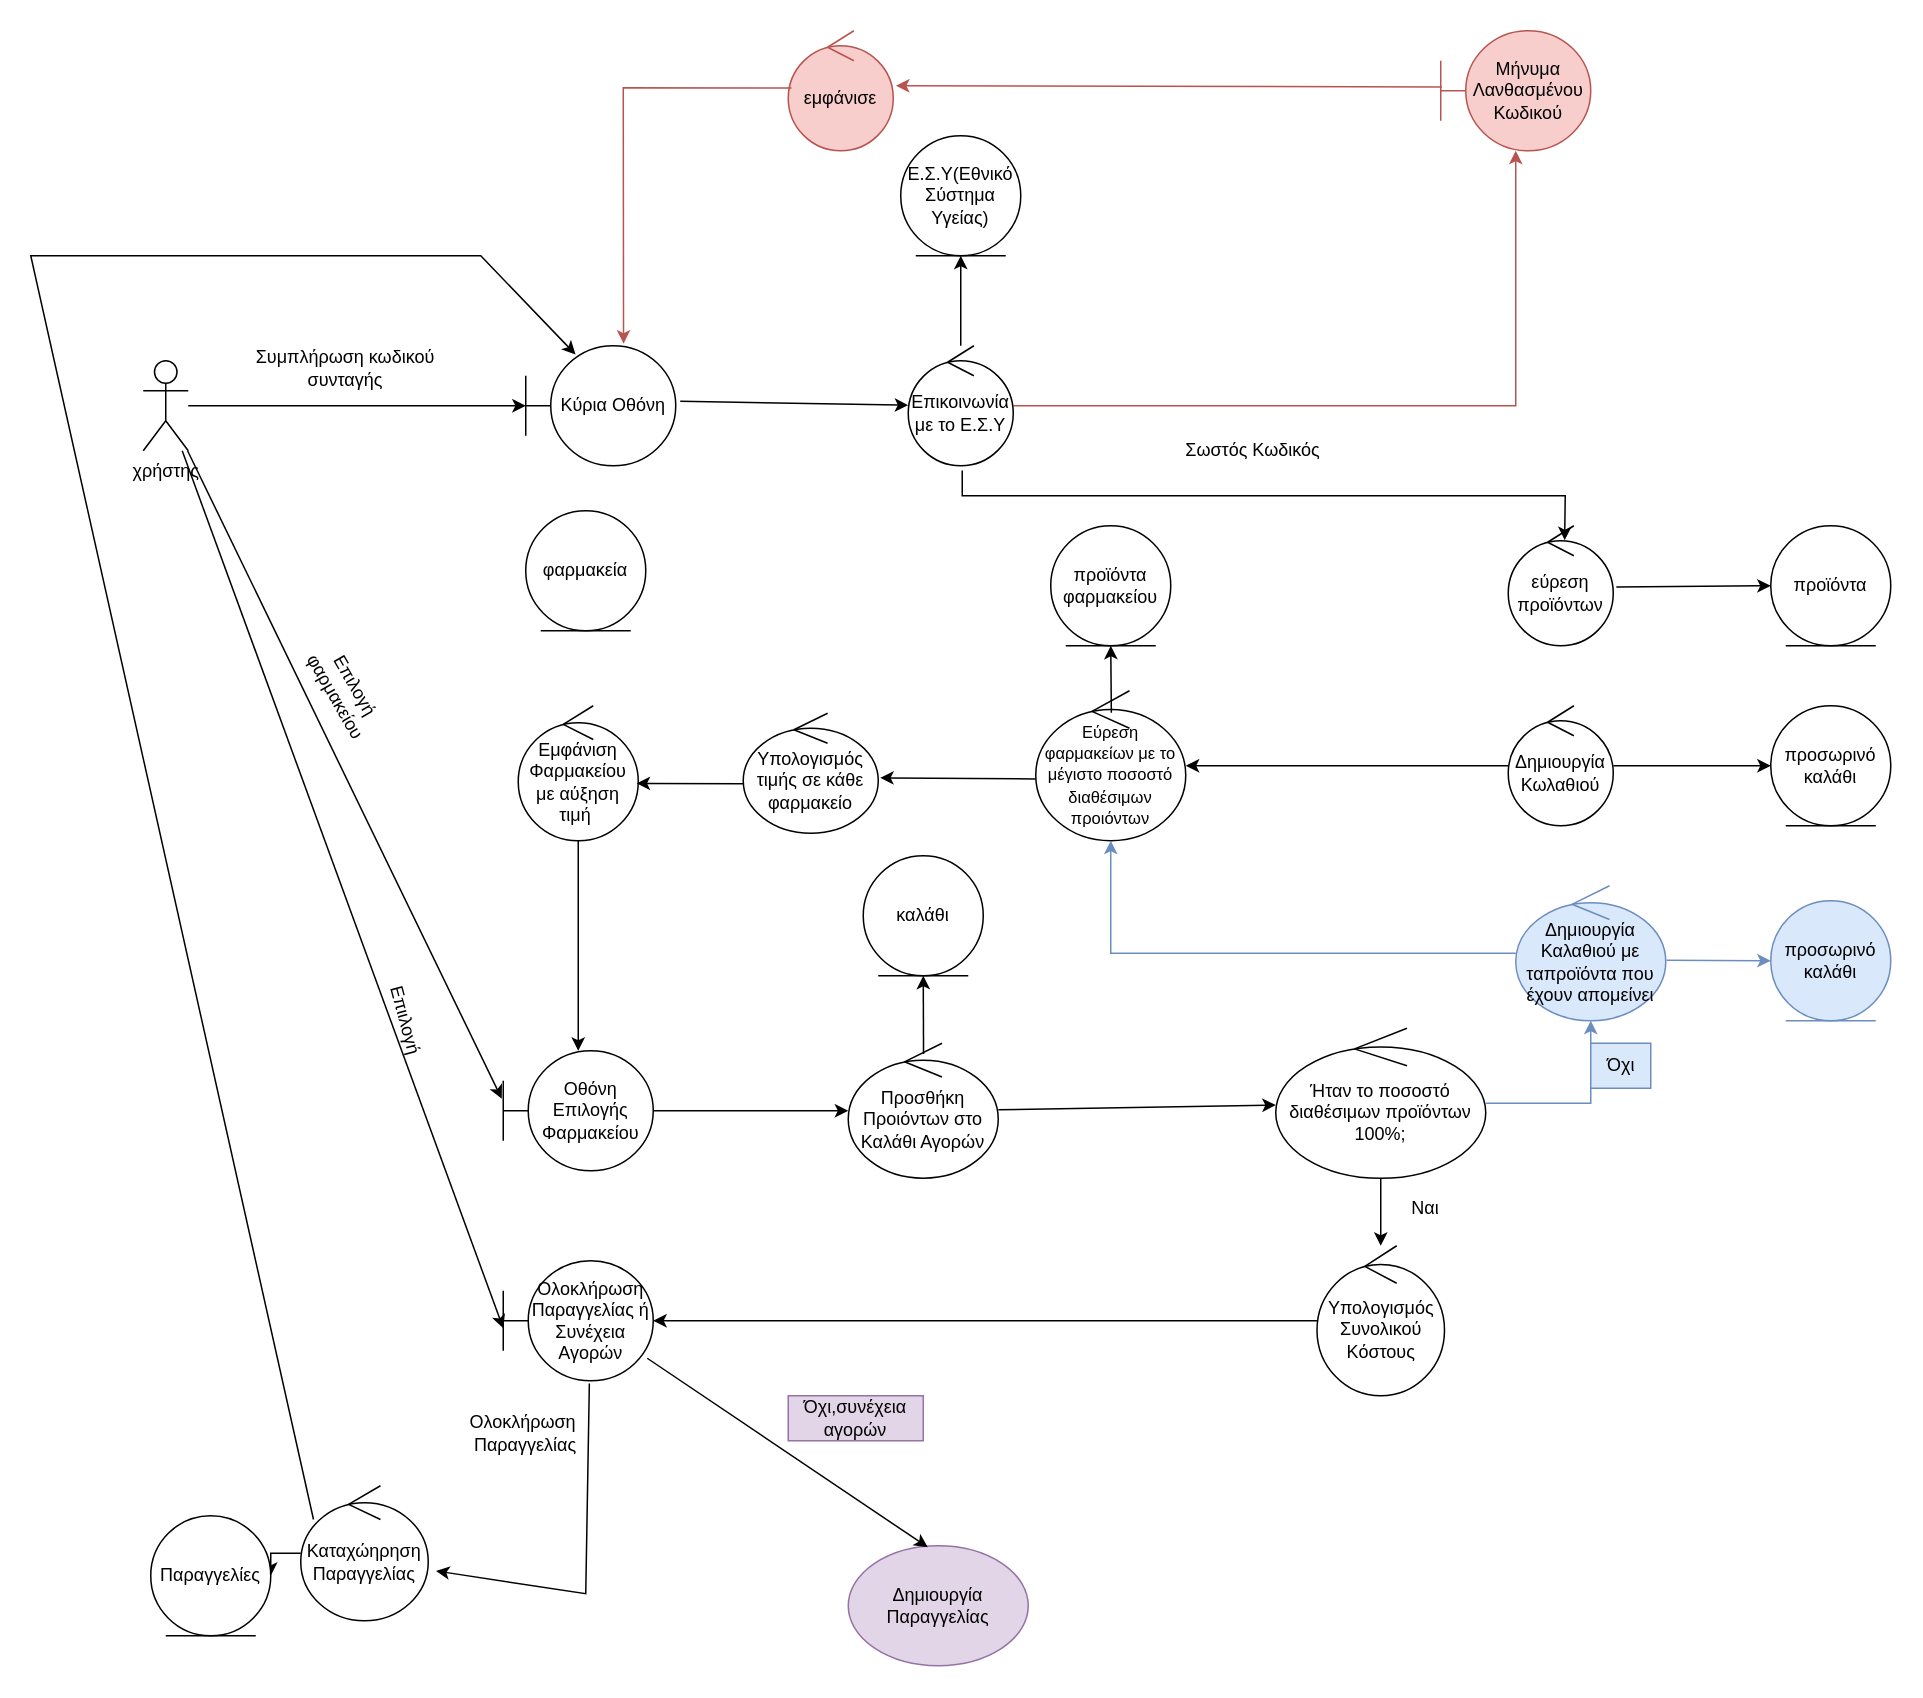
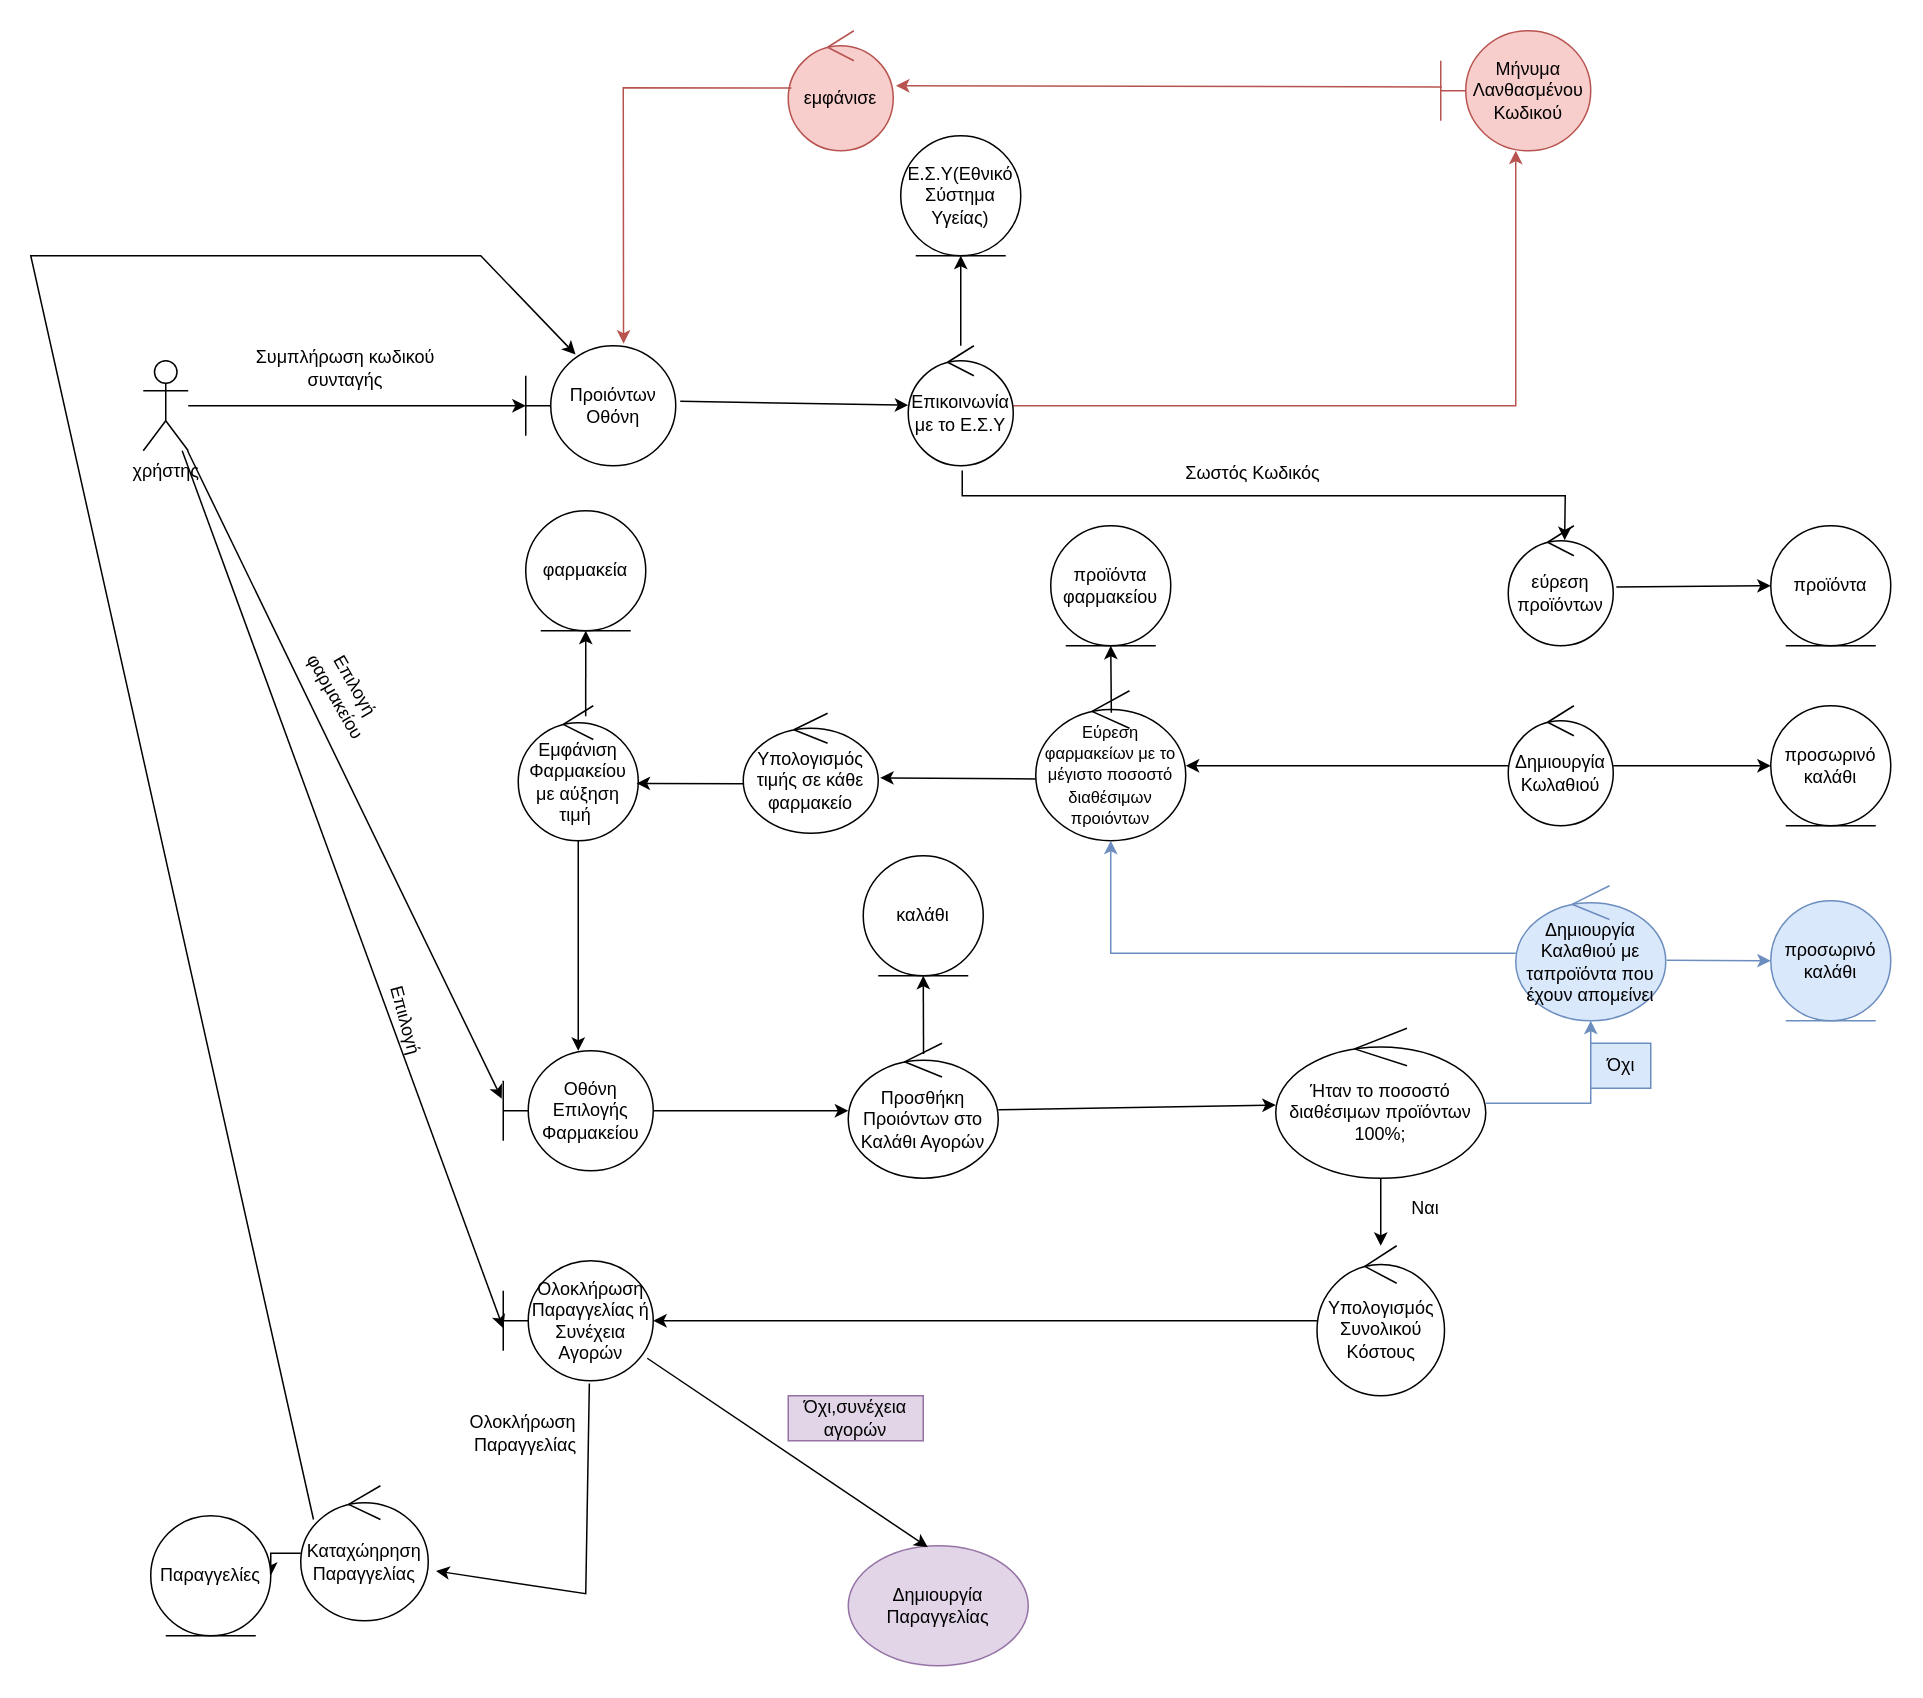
node "Κύρια Οθόνη": label "Κύρια Οθόνη" -> "Προιόντων Οθόνη"
node "Σωστός Κωδικός": moved (1253, 451) -> (1253, 473)
edge "Εμφάνιση Φαρμακείου με αύξηση τιμή" -> "φαρμακεία": added
